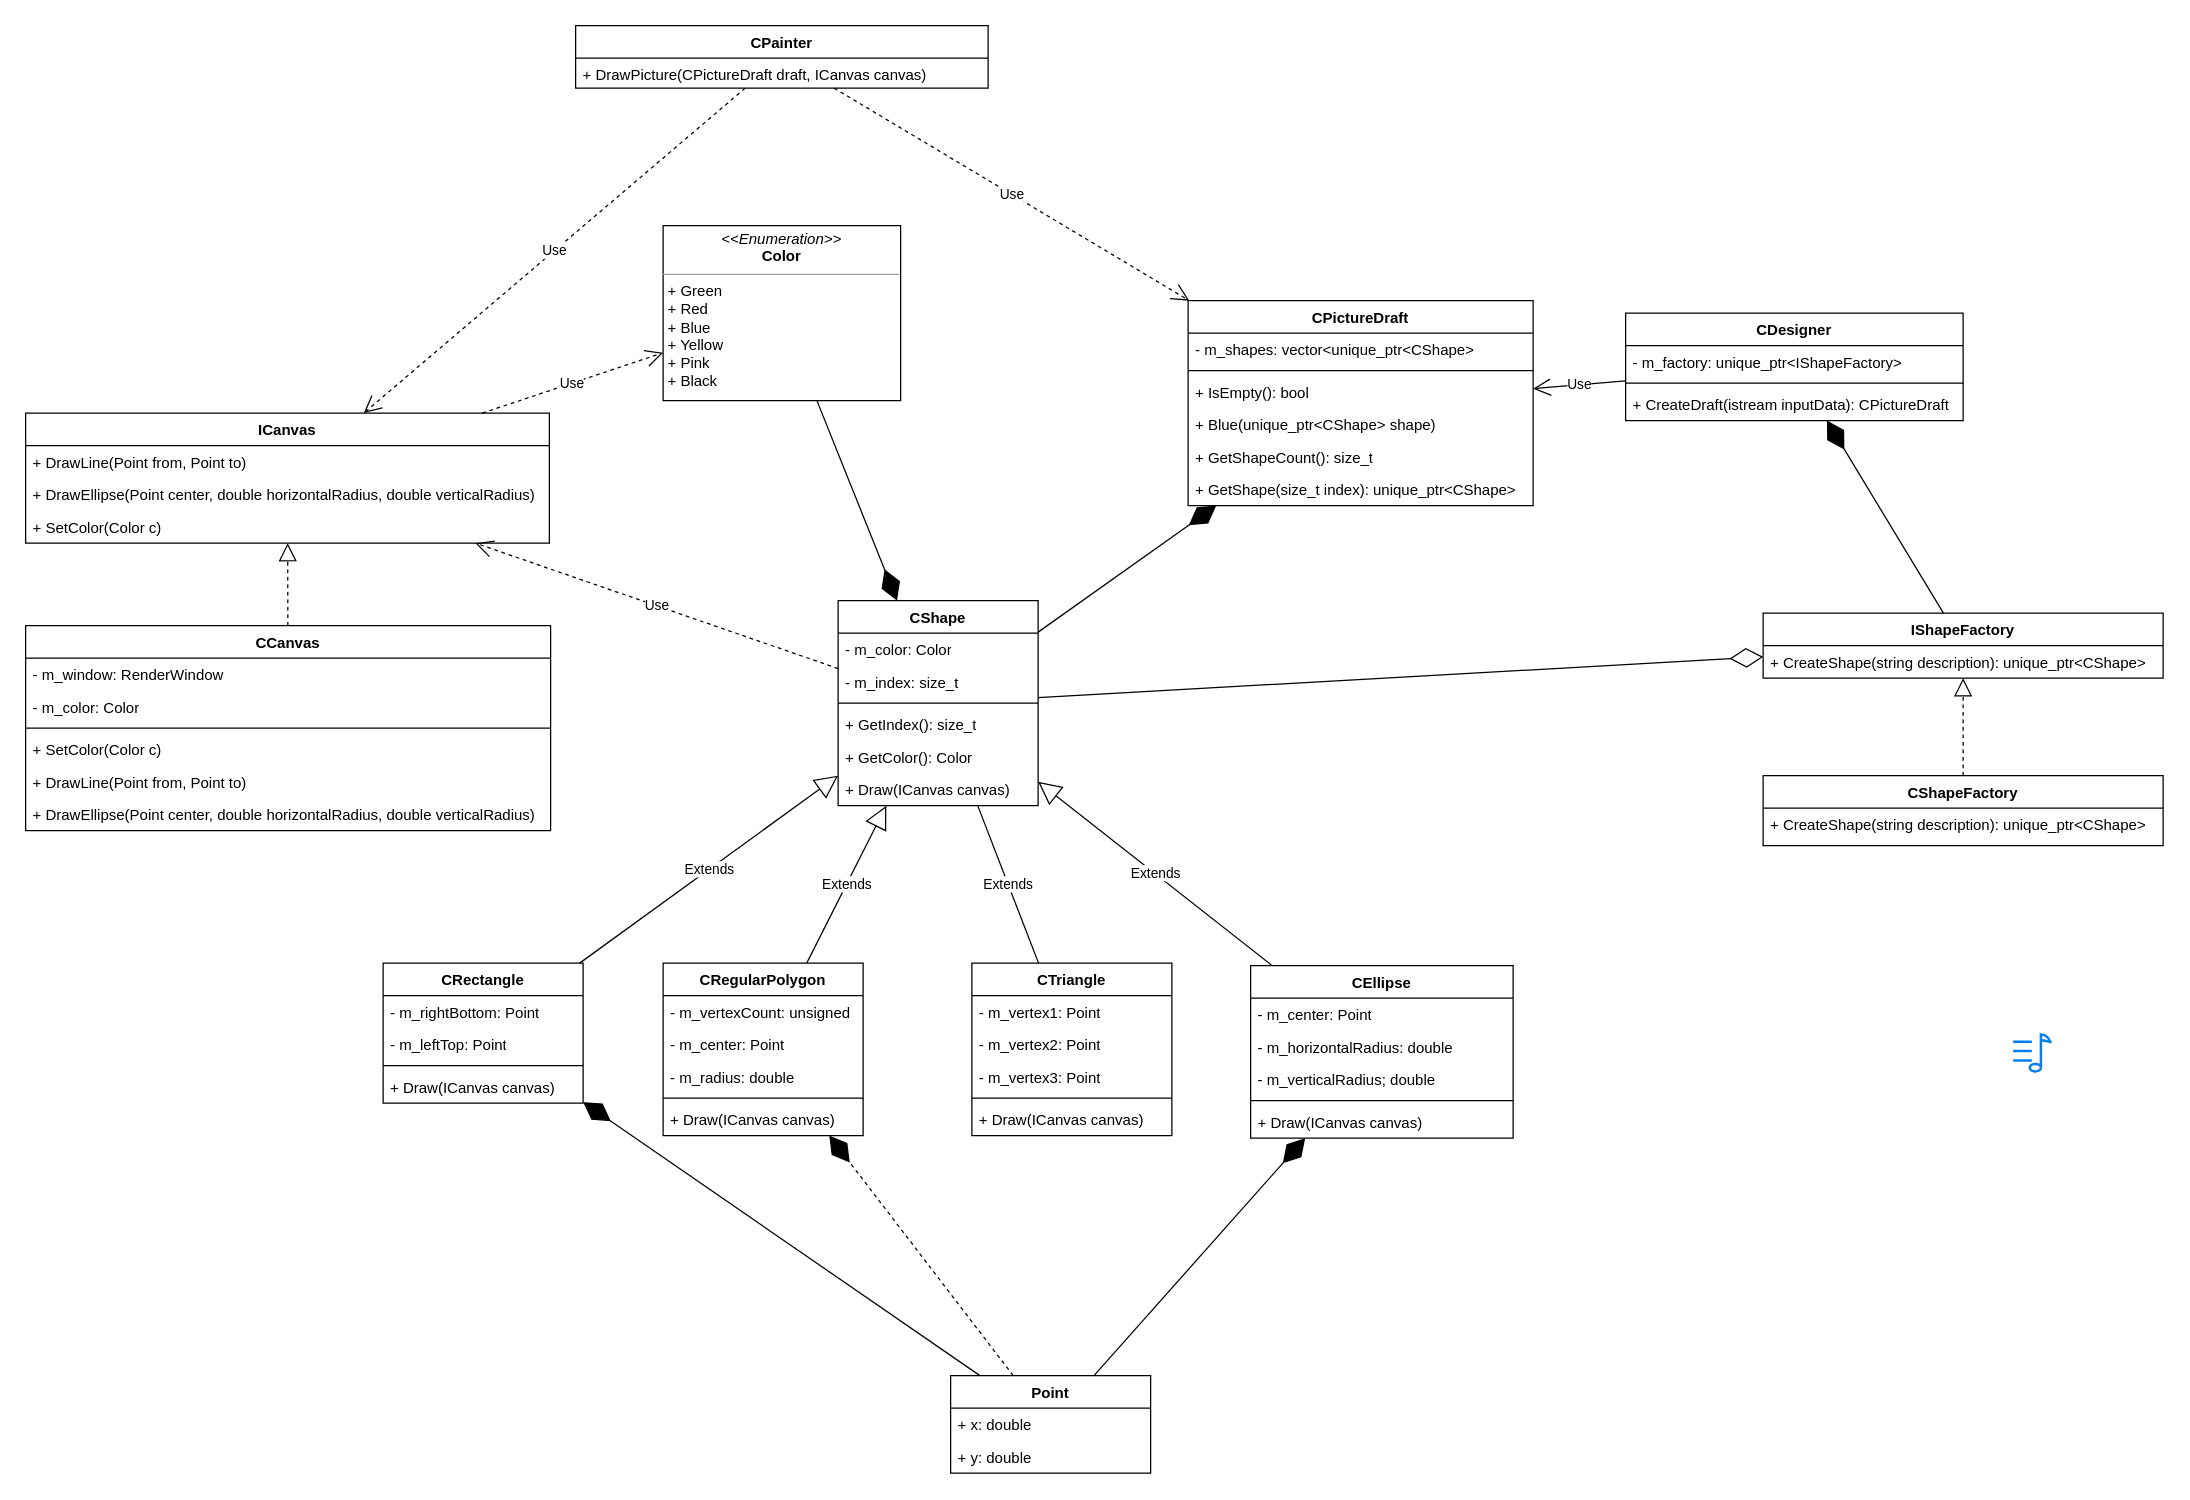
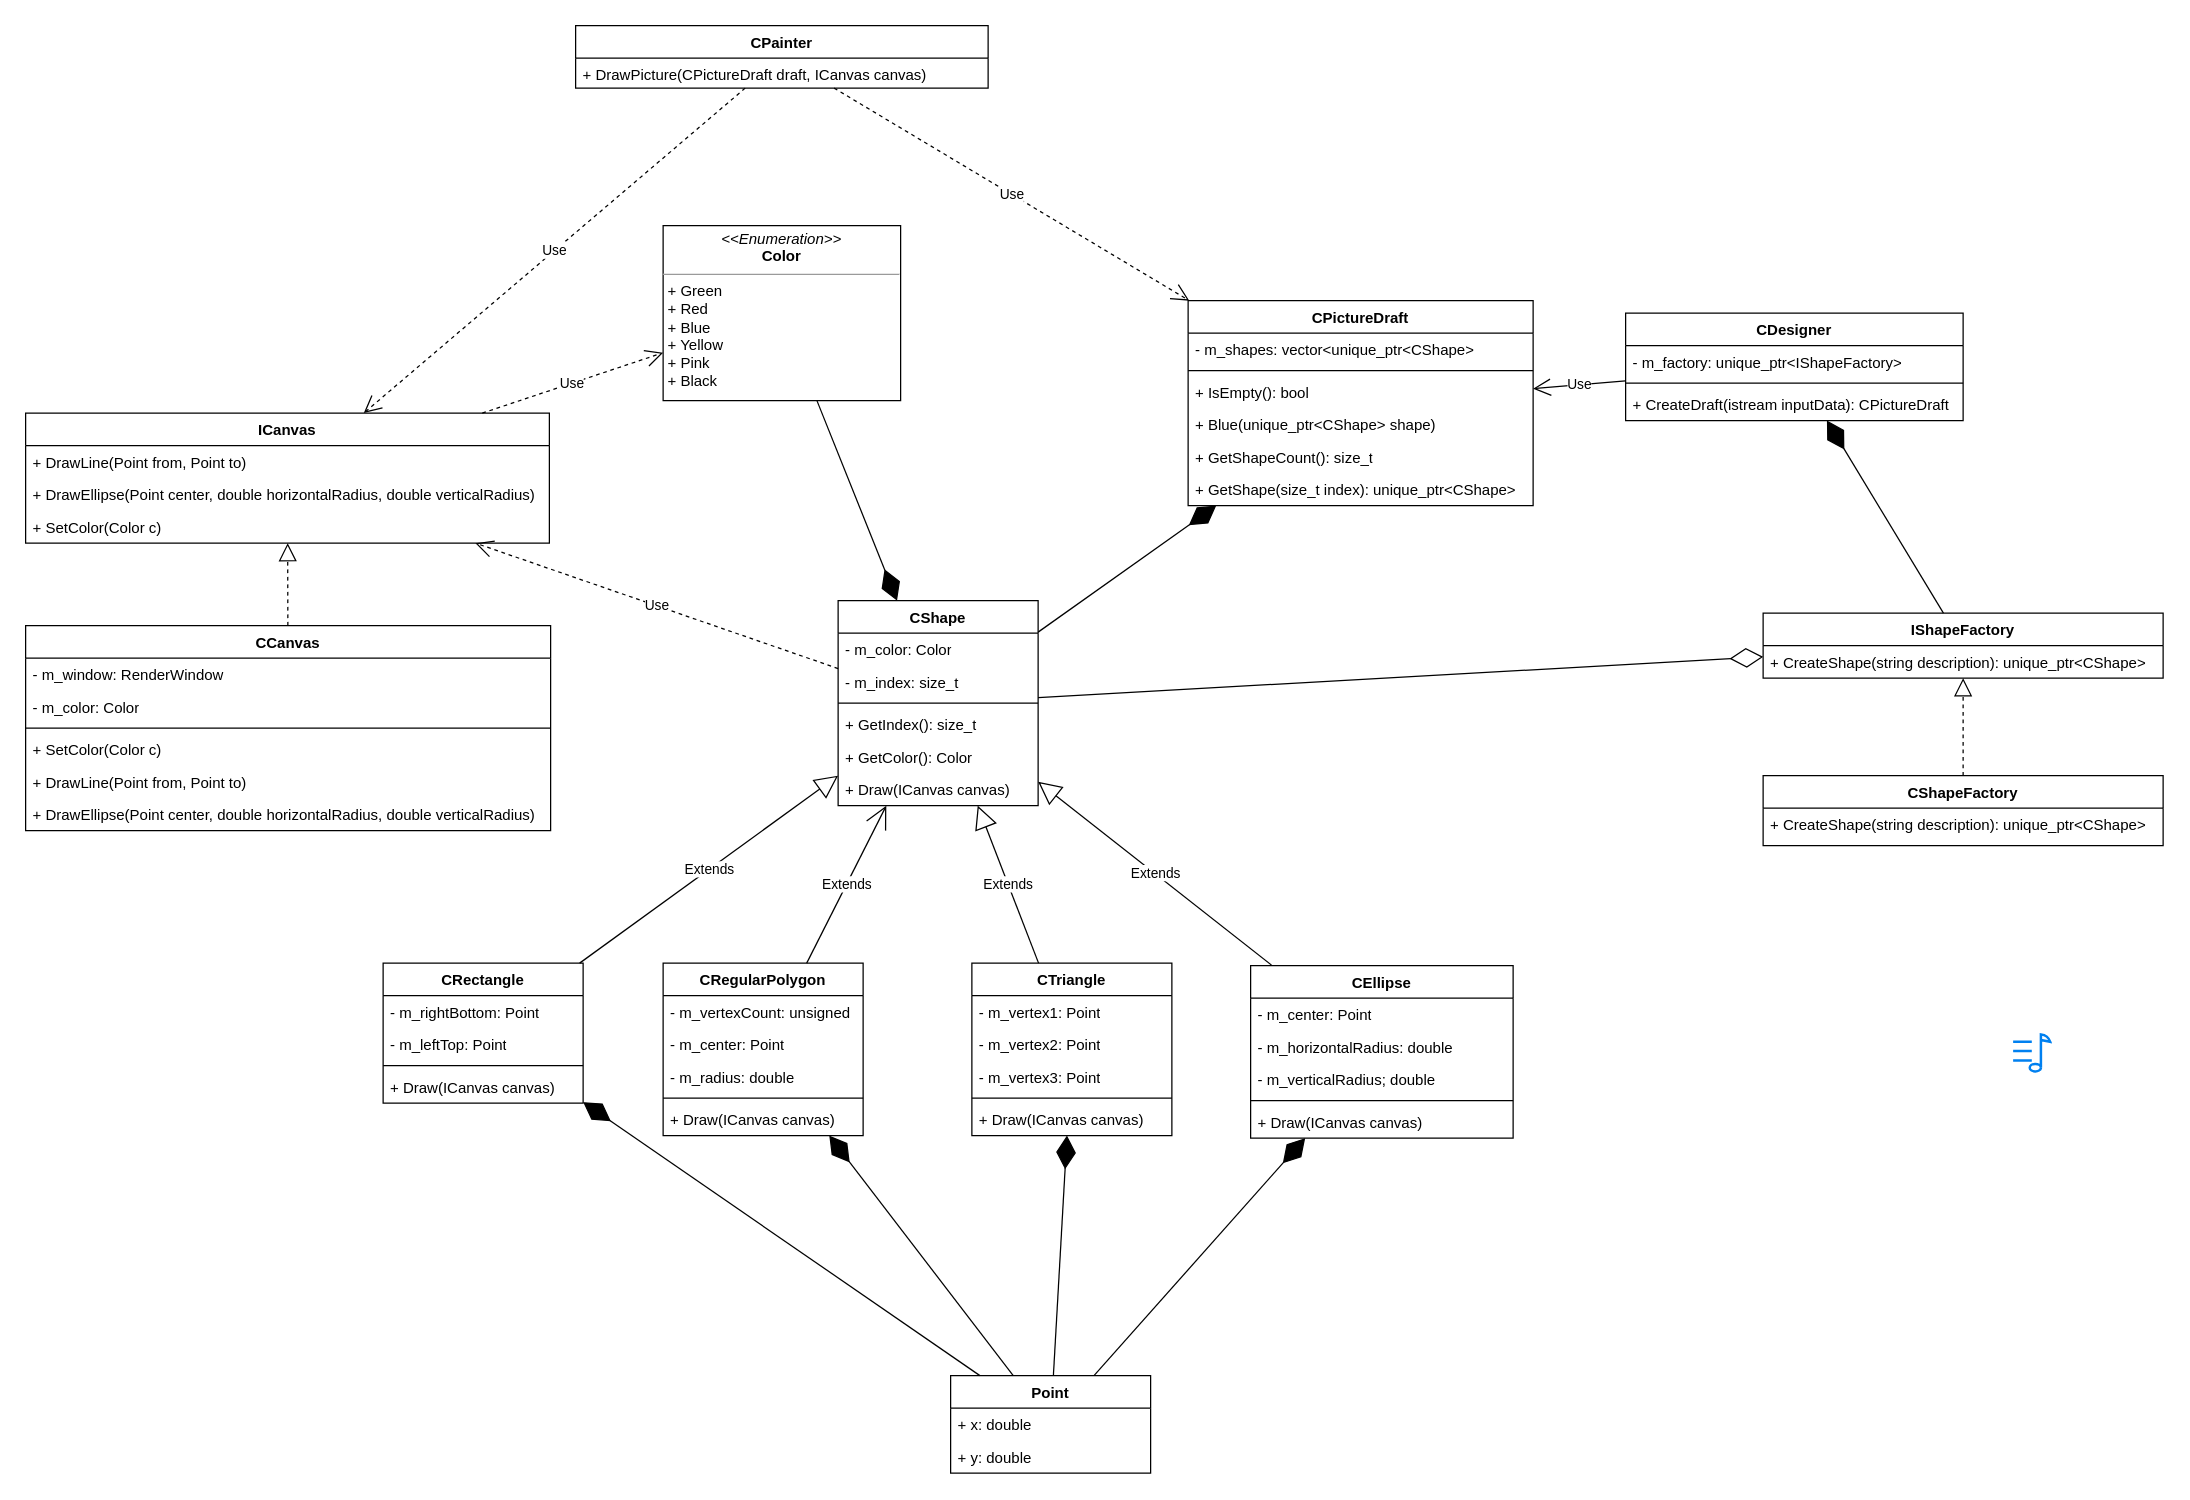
edge "CShape" -- "CTriangle": arrowhead none -> block
edge "CRegularPolygon" -> "CShape": arrowhead block -> open
edge "Point" -> "CRegularPolygon": style dashed -> solid
edge "Point" -> "CTriangle": added
